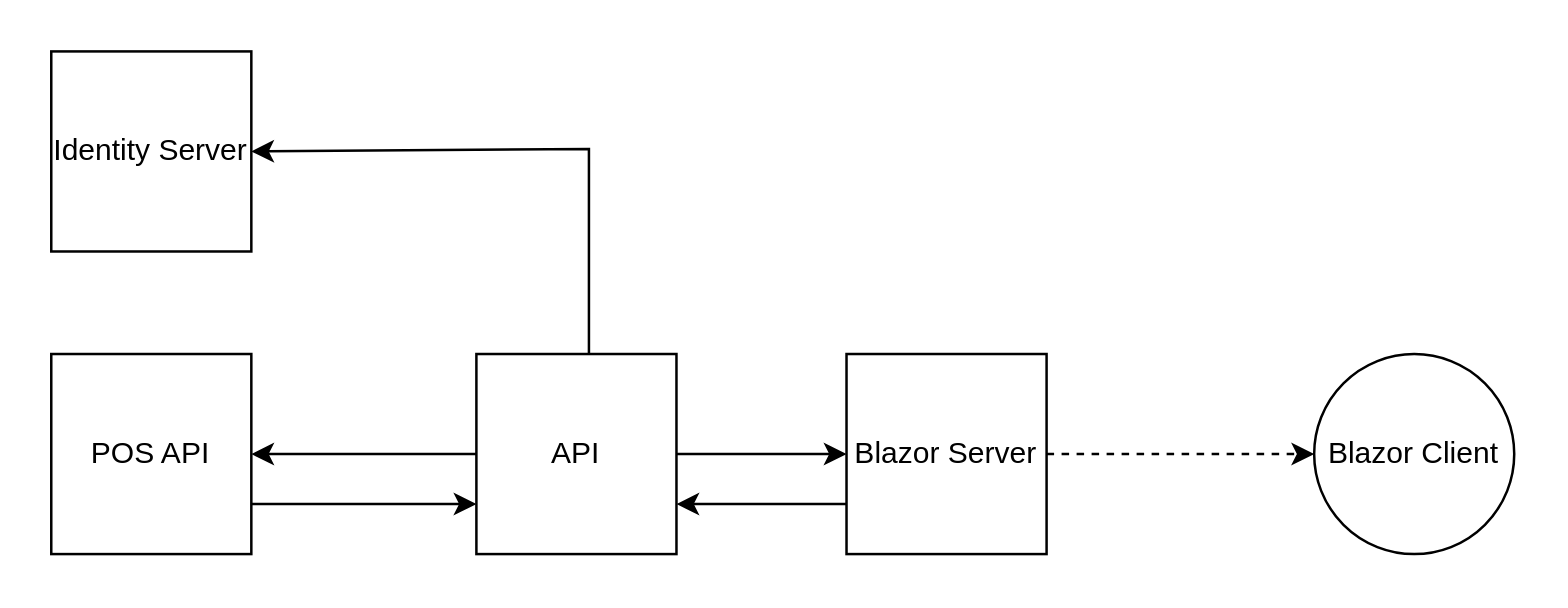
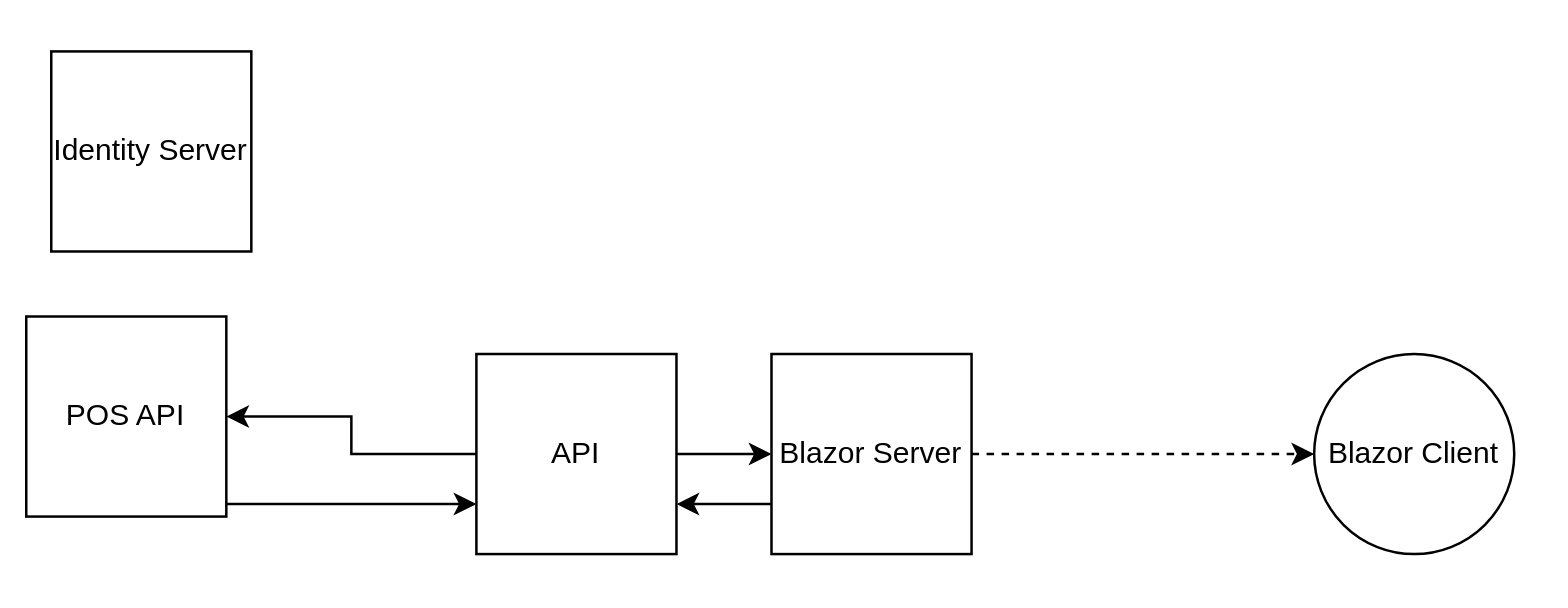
edge "API" -> "Identity Server": removed
node "POS API": moved (151, 454) -> (126, 416)
node "Blazor Server": moved (946, 454) -> (871, 454)
